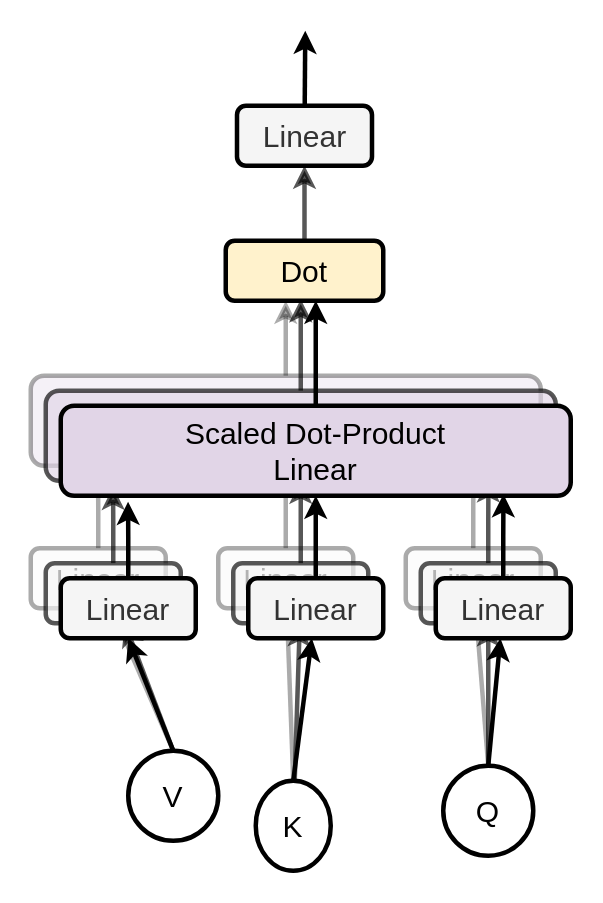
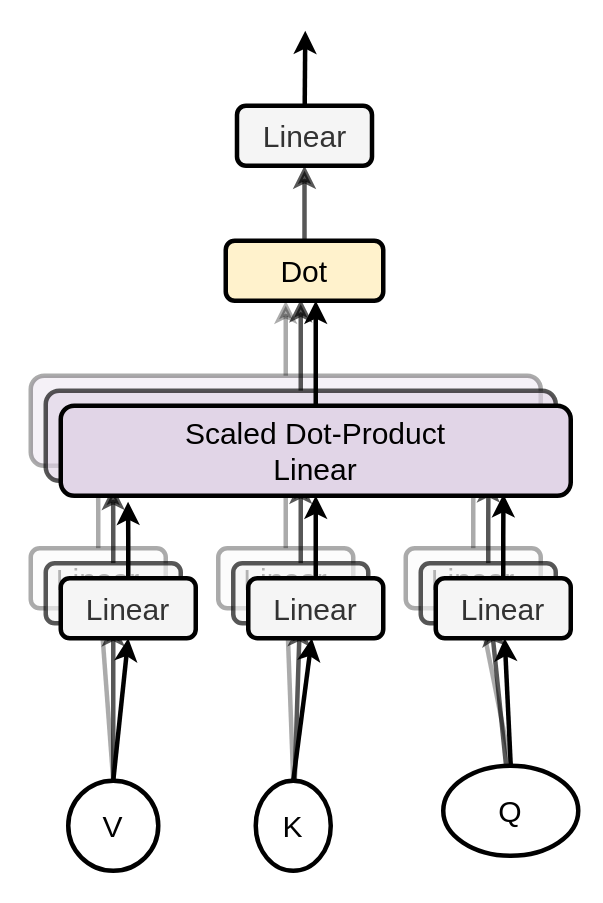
node "V": moved (173, 796) -> (113, 826)
node "Q": size 90x90 -> 135x90
